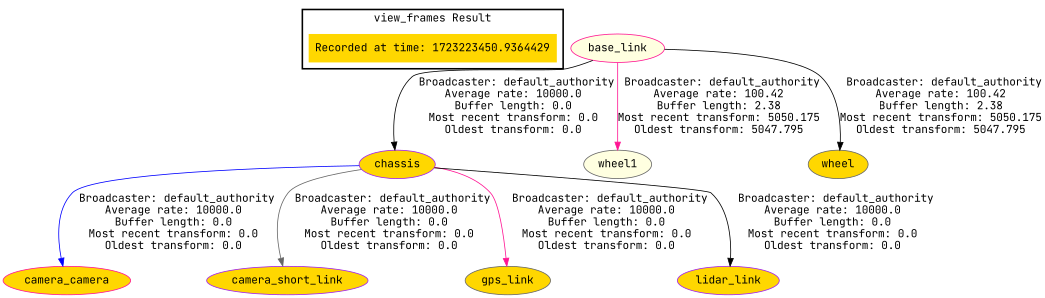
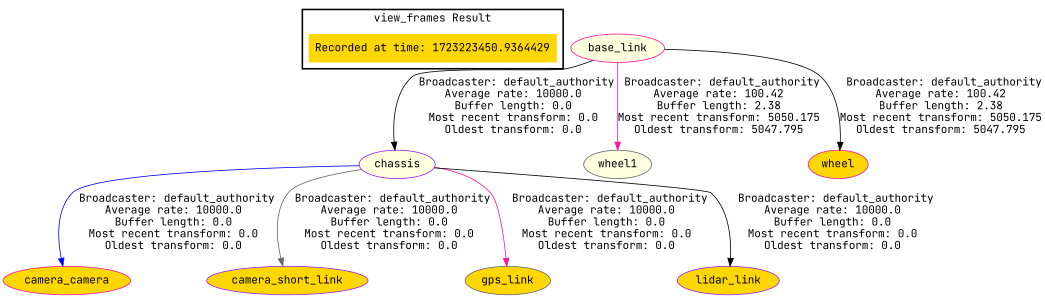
node "chassis": fillcolor gold -> lightyellow
node "wheel": color gray40 -> deeppink
